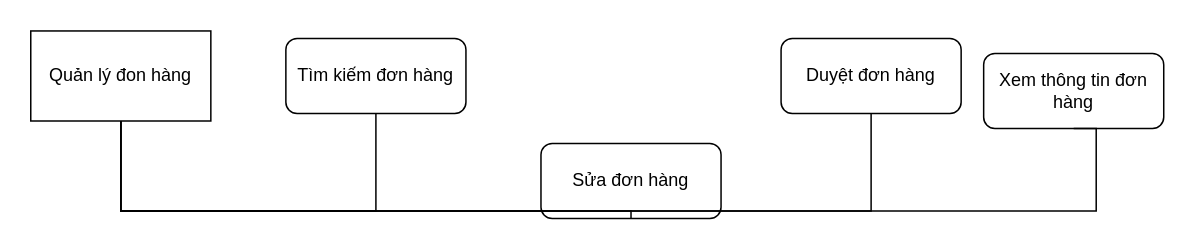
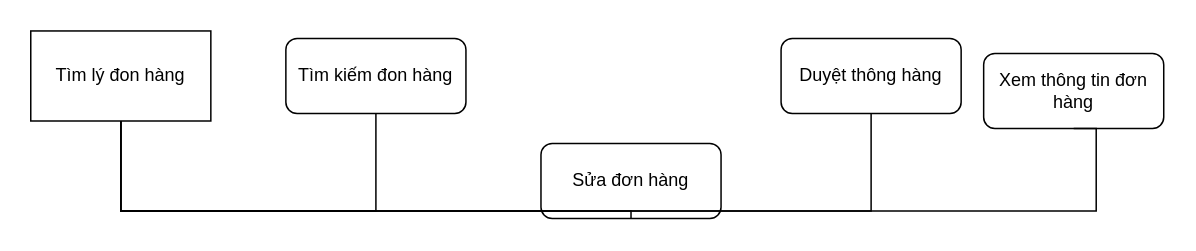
node "Quản lý đon hàng": label "Quản lý đon hàng" -> "Tìm lý đon hàng"
node "Tìm kiếm đơn hàng": label "Tìm kiếm đơn hàng" -> "Tìm kiếm đon hàng"
node "Duyệt đơn hàng": label "Duyệt đơn hàng" -> "Duyệt thông hàng"
